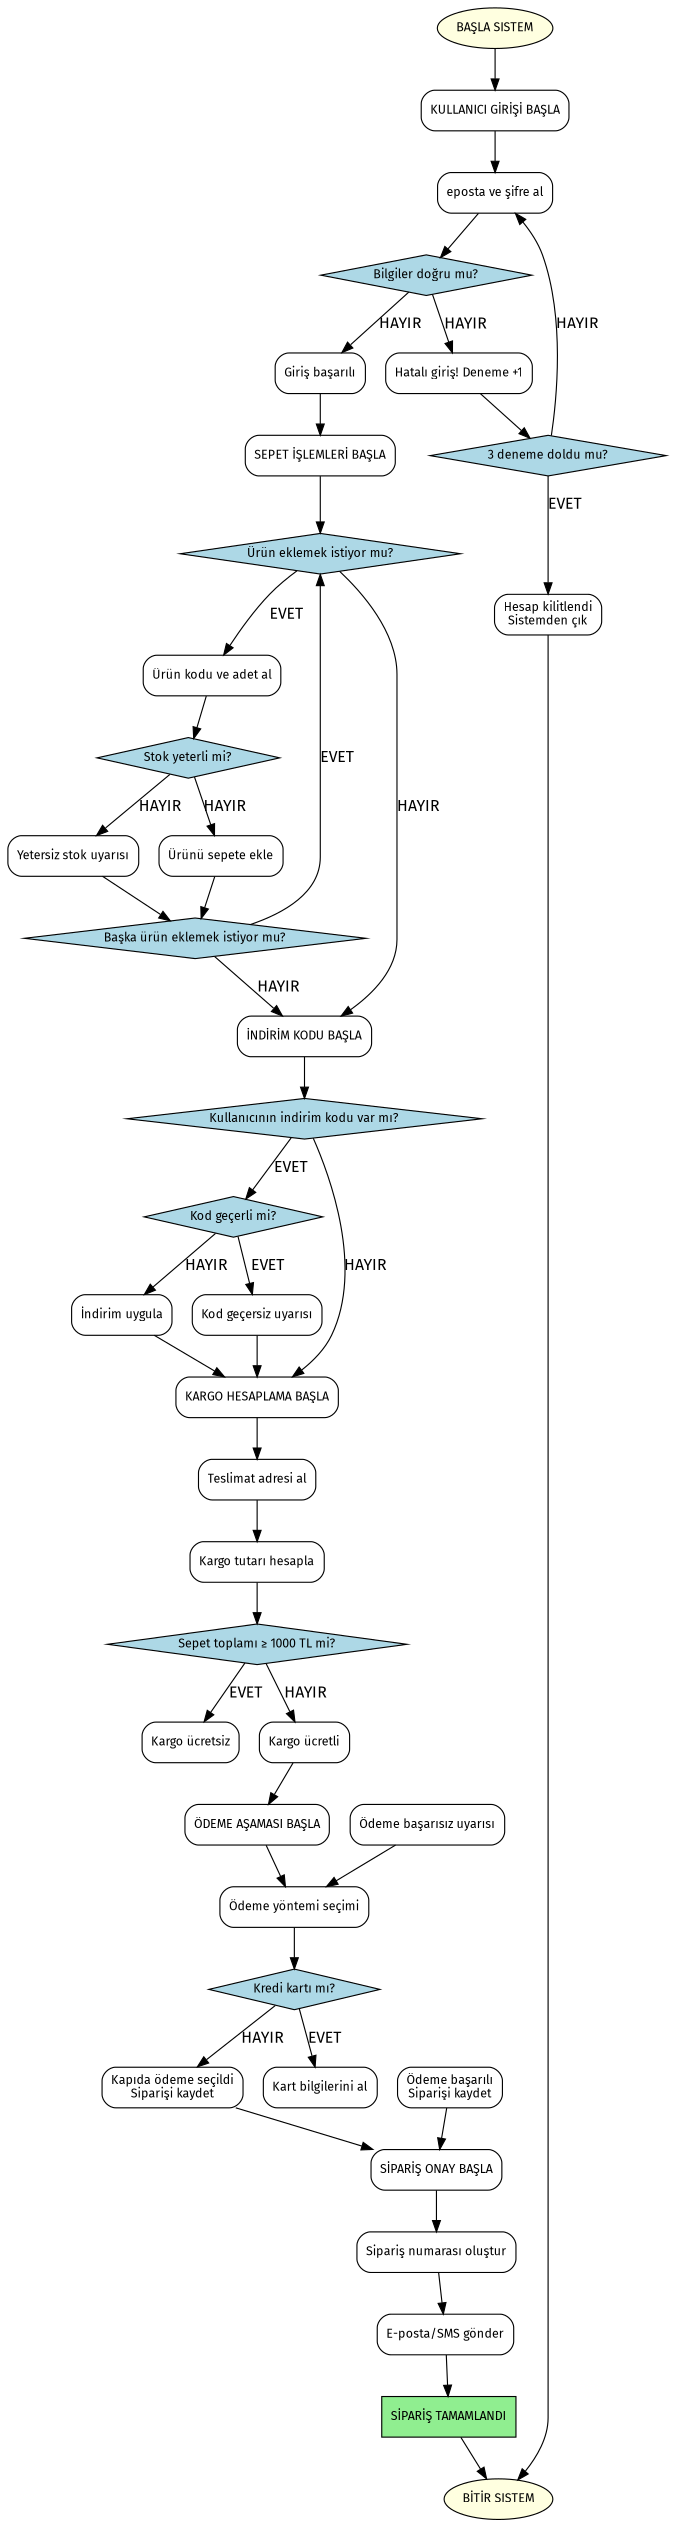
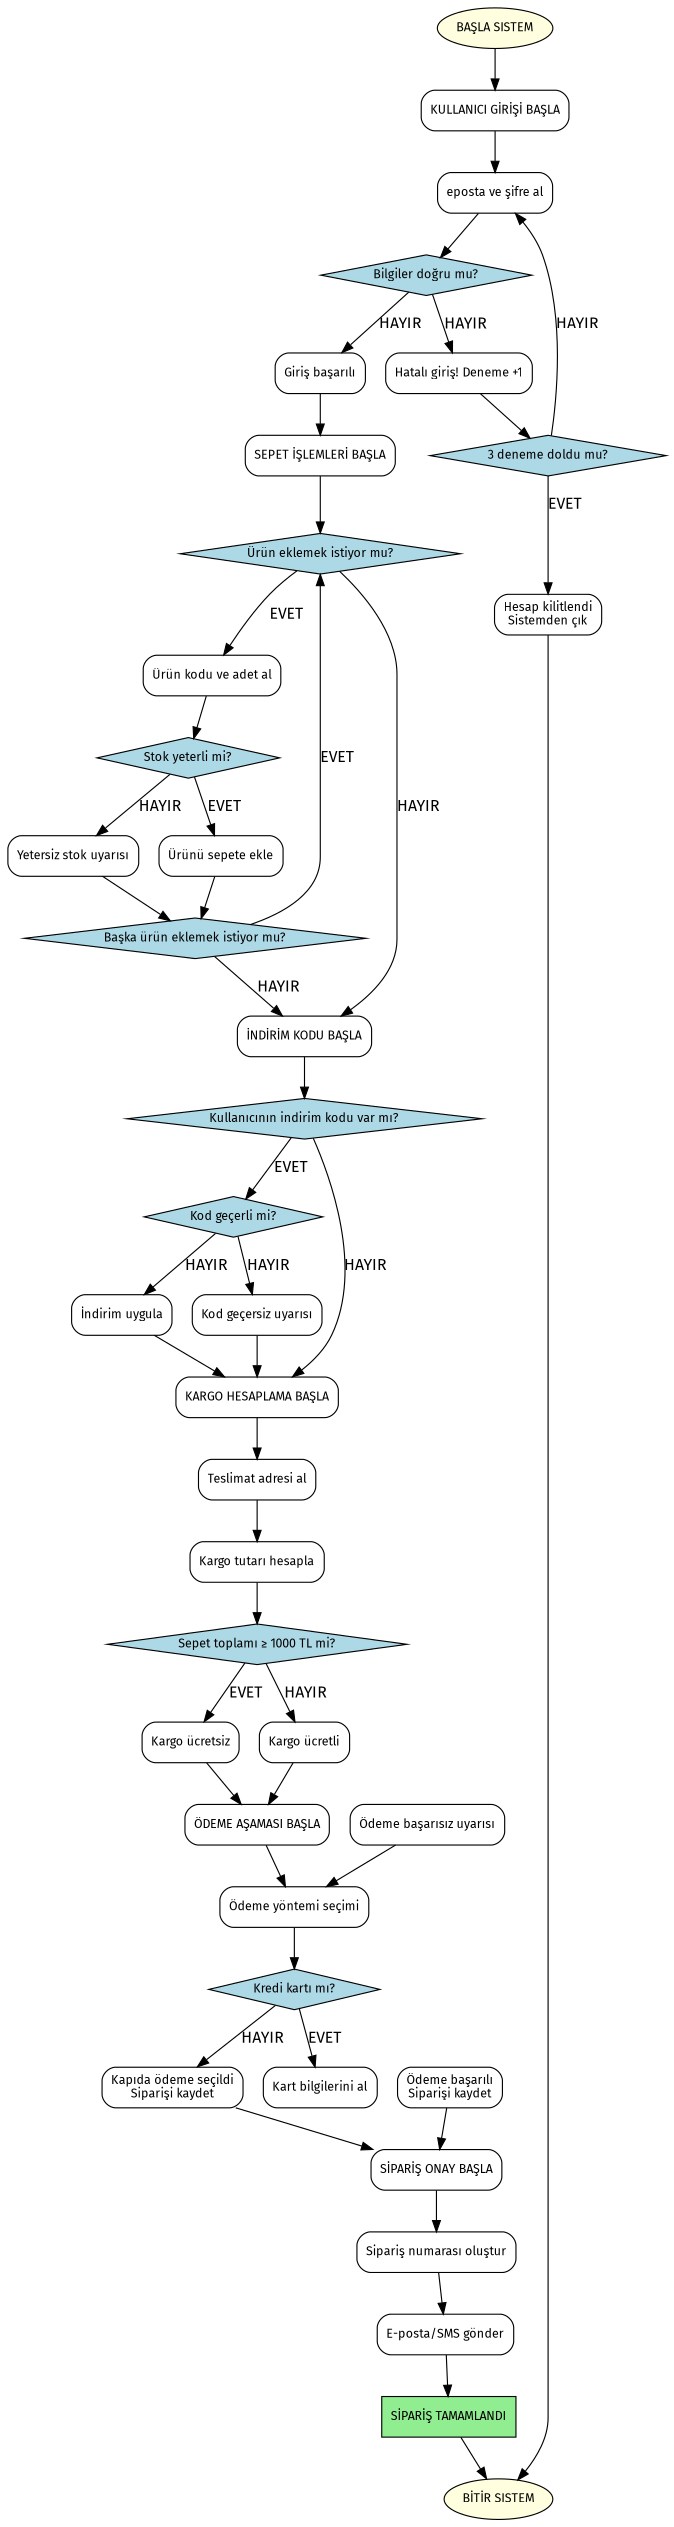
edge "Stok yeterli mi?" -> "Ürünü sepete ekle": label "HAYIR" -> "EVET"
edge "Kod geçerli mi?" -> "Kod geçersiz uyarısı": label "EVET" -> "HAYIR"
edge "Kargo ücretsiz" -> "ÖDEME AŞAMASI BAŞLA": added
